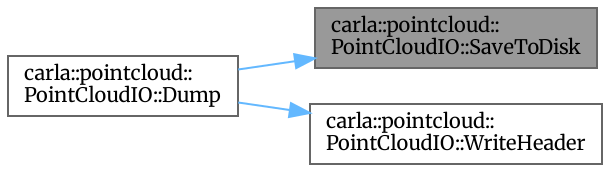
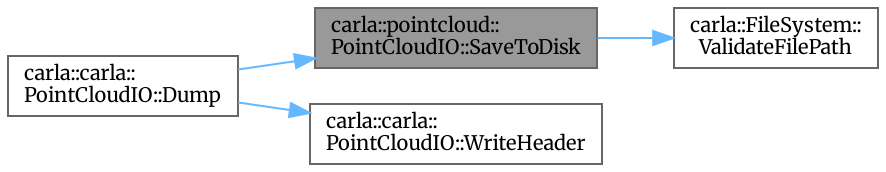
node "carla::FileSystem:: ValidateFilePath": added
node "carla::pointcloud:: PointCloudIO::Dump": label "carla::pointcloud:: PointCloudIO::Dump" -> "carla::carla:: PointCloudIO::Dump"
node "carla::pointcloud:: PointCloudIO::WriteHeader": label "carla::pointcloud:: PointCloudIO::WriteHeader" -> "carla::carla:: PointCloudIO::WriteHeader"
